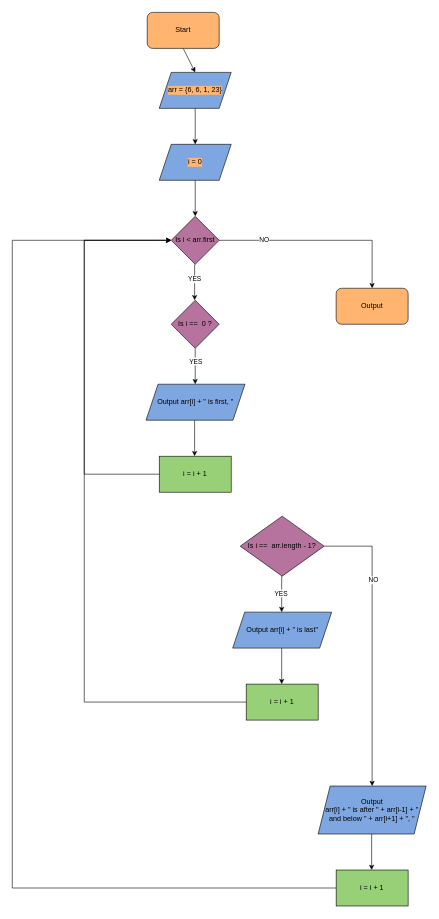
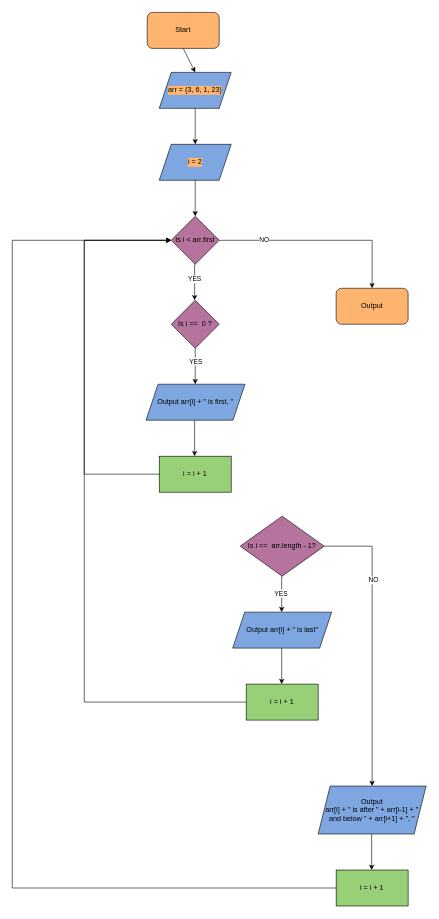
node "arr = {6, 6, 1, 23}": label "arr = {6, 6, 1, 23}" -> "arr = {3, 6, 1, 23}"
node "i = 0": label "i = 0" -> "i = 2"
